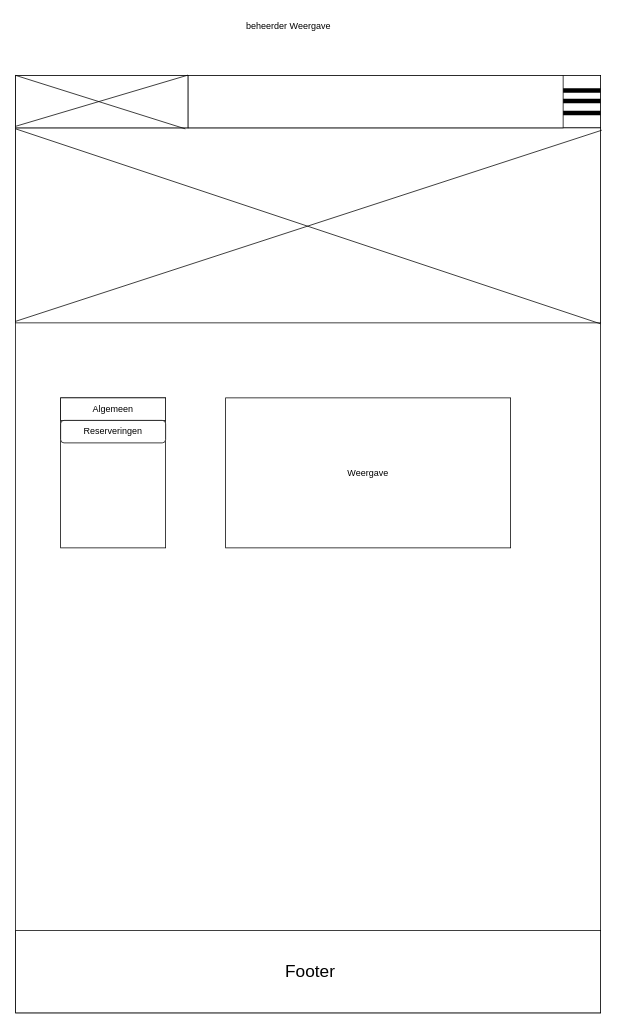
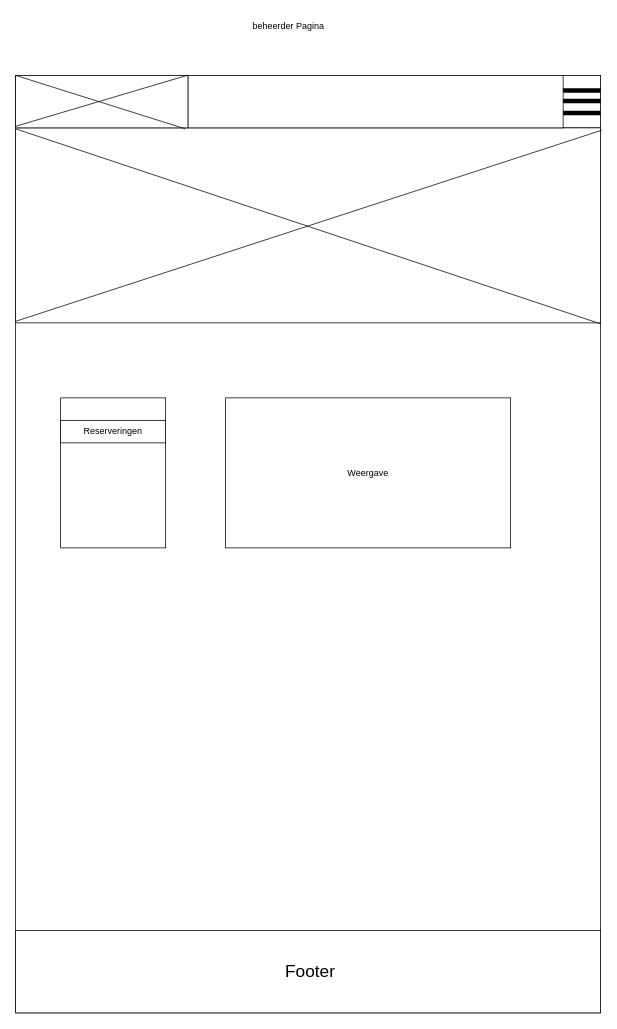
node "beheerder Weergave": label "beheerder Weergave" -> "beheerder Pagina"
node "Algemeen": removed
node "Reserveringen": shape rounded rectangle -> rectangle
